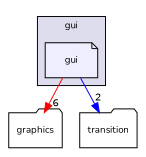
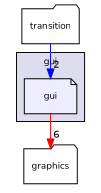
edge "gui" -> "transition": reversed
